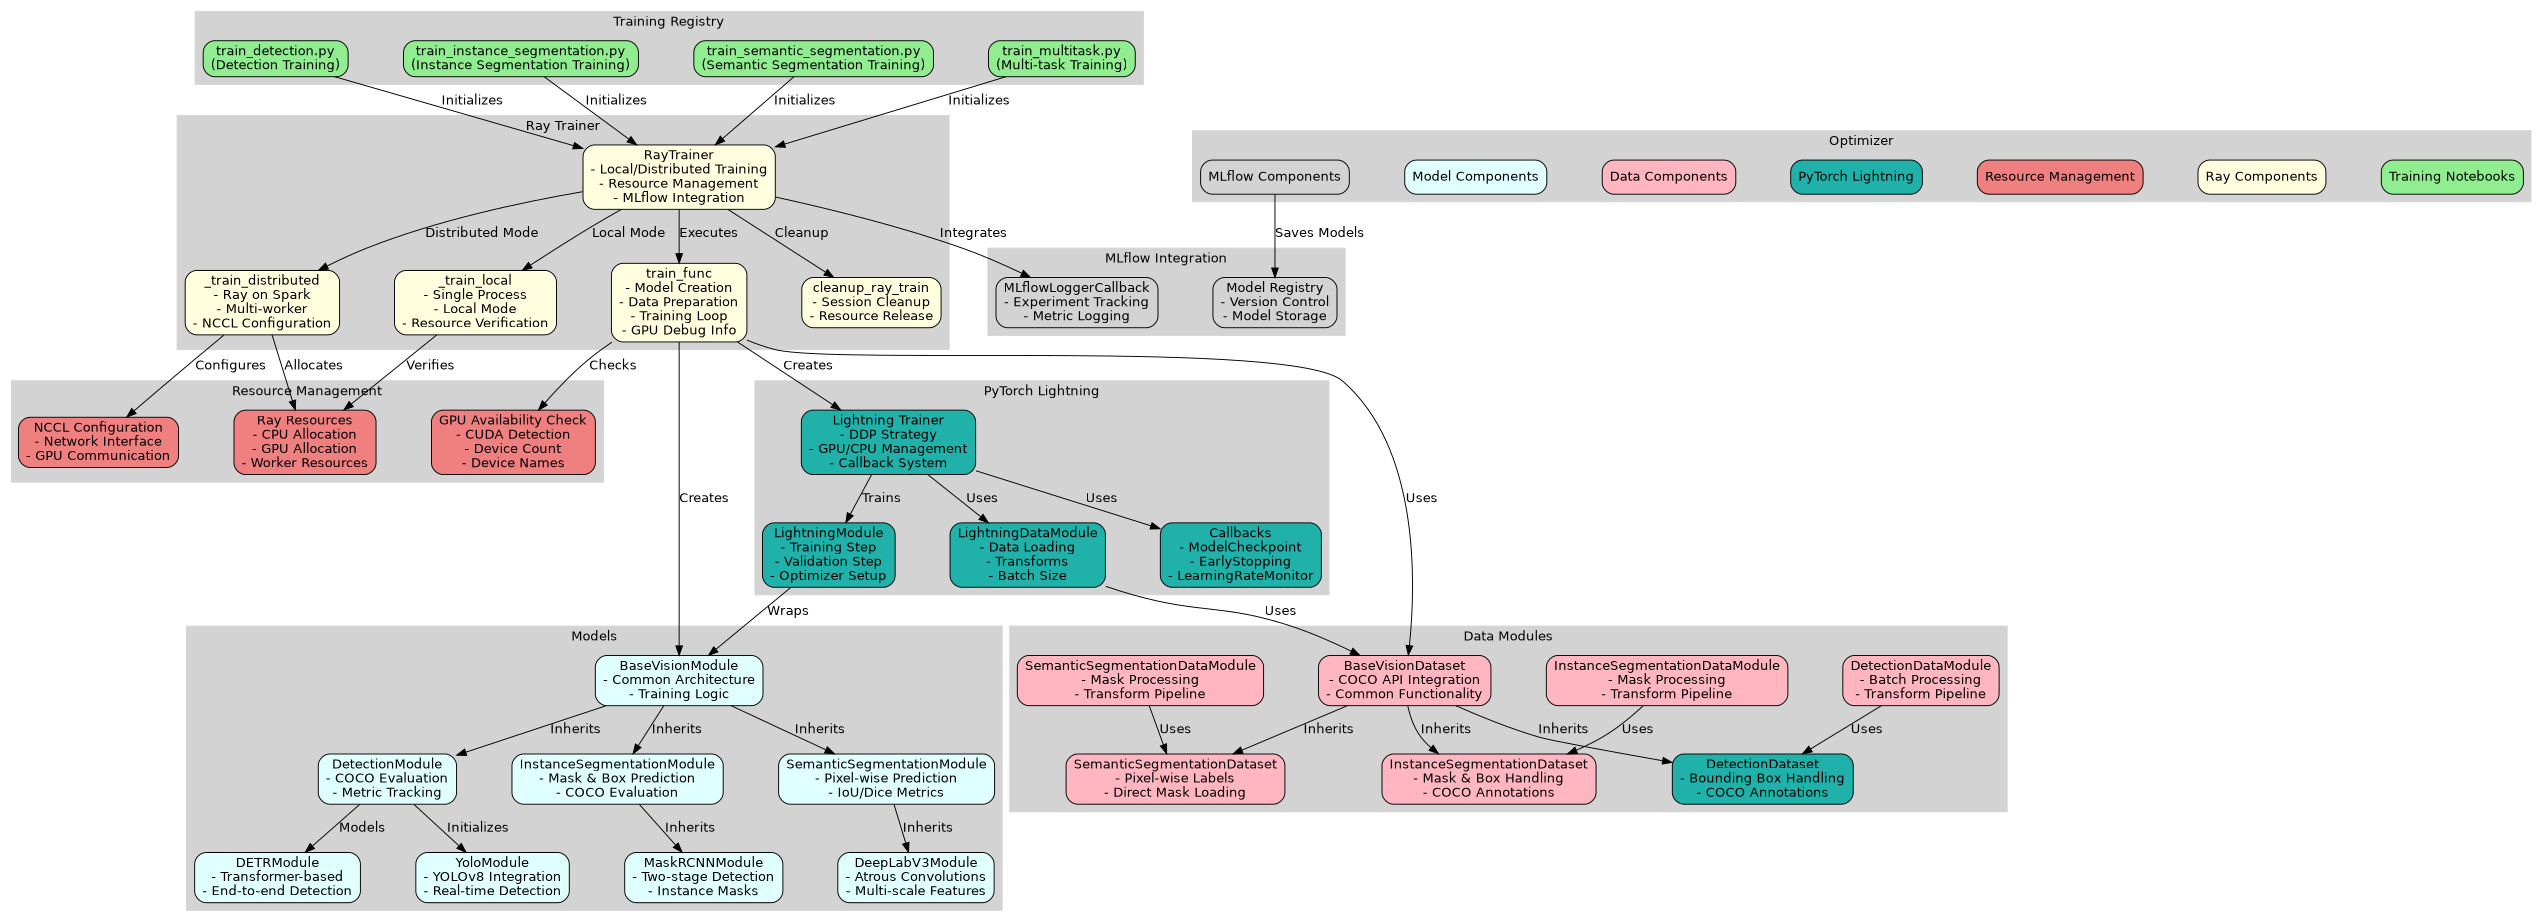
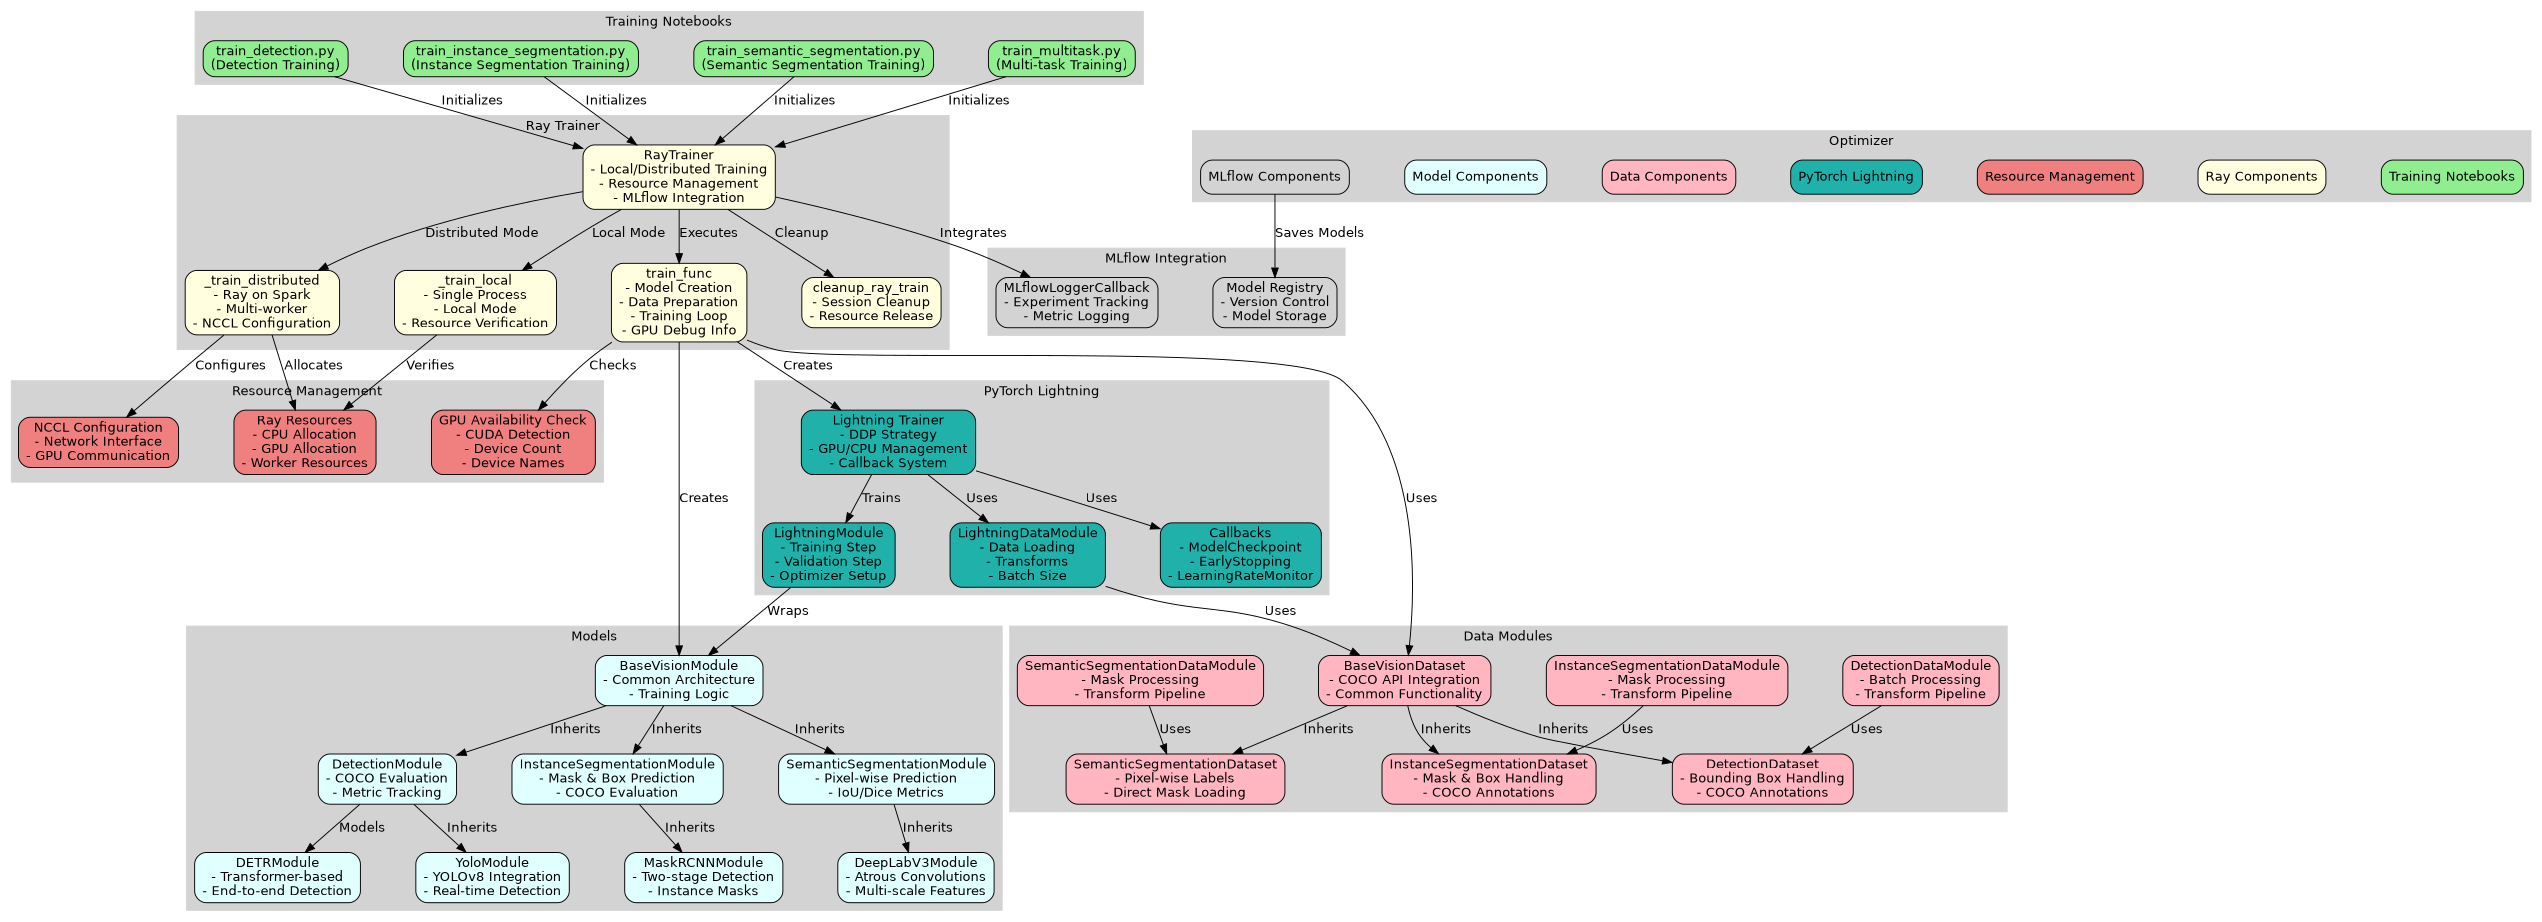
cluster "Training Registry": label "Training Registry" -> "Training Notebooks"
node "DetectionDataset - Bounding Box Handling - COCO Annotations": fillcolor lightseagreen -> lightpink
edge "DetectionModule - COCO Evaluation - Metric Tracking" -> "YoloModule - YOLOv8 Integration - Real-time Detection": label "Initializes" -> "Inherits"
